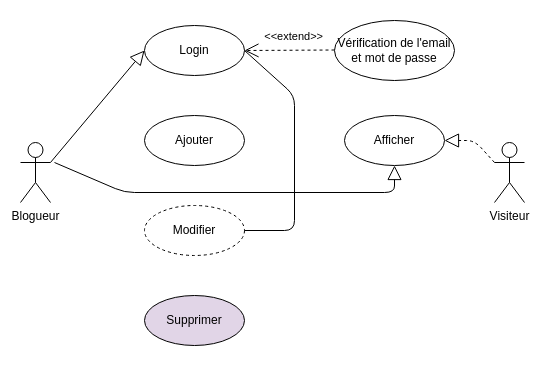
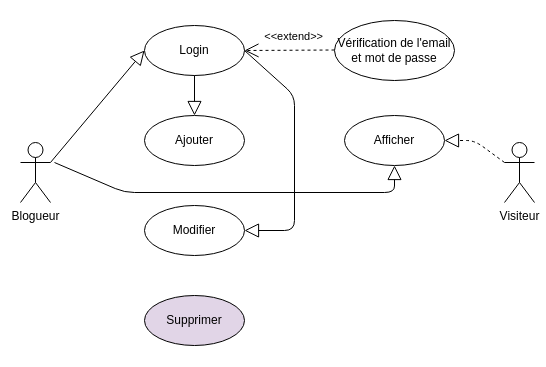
edge "Login" -> "Ajouter": added
node "Visiteur": moved (510, 173) -> (520, 173)
node "Modifier": style dashed -> solid
edge "Login" -- "Modifier": arrowhead none -> block
